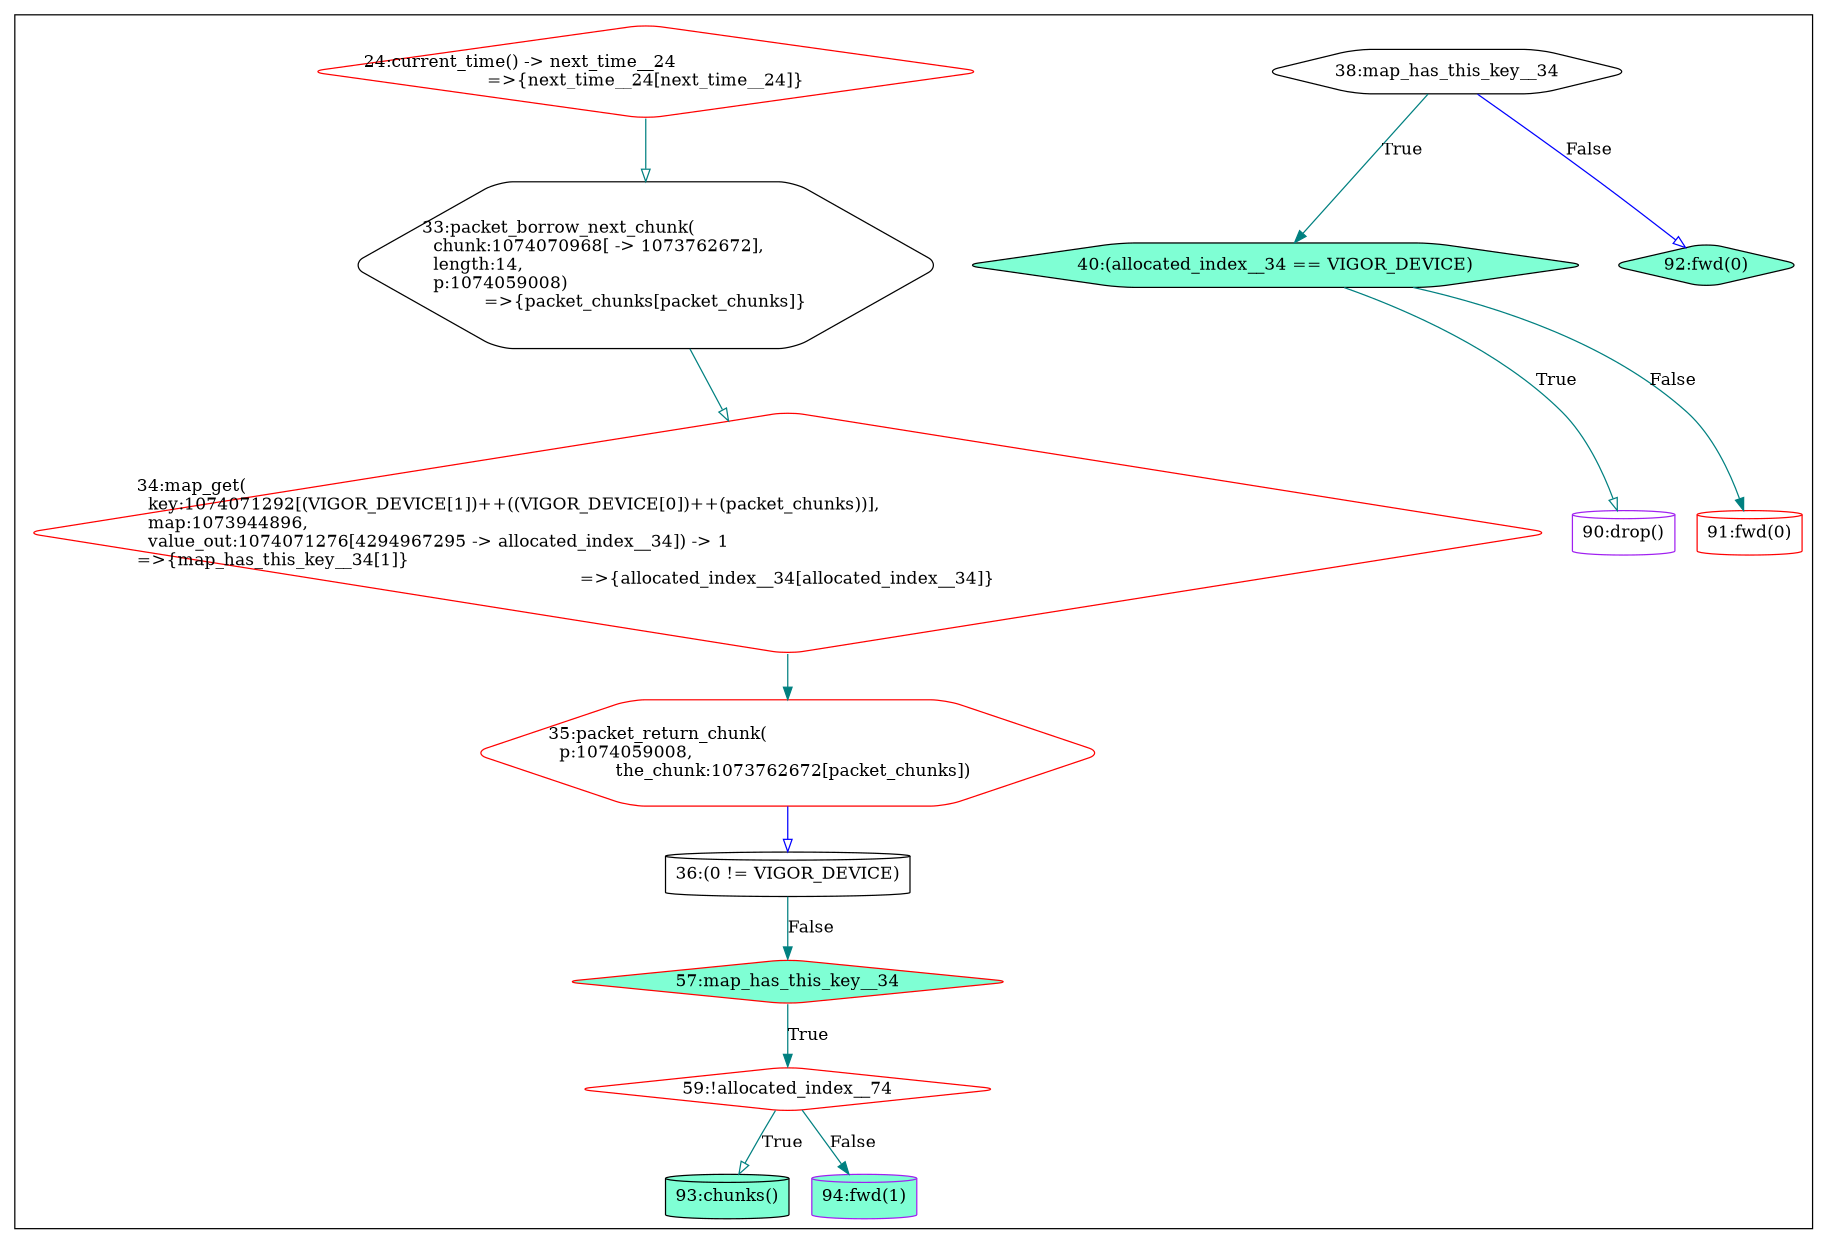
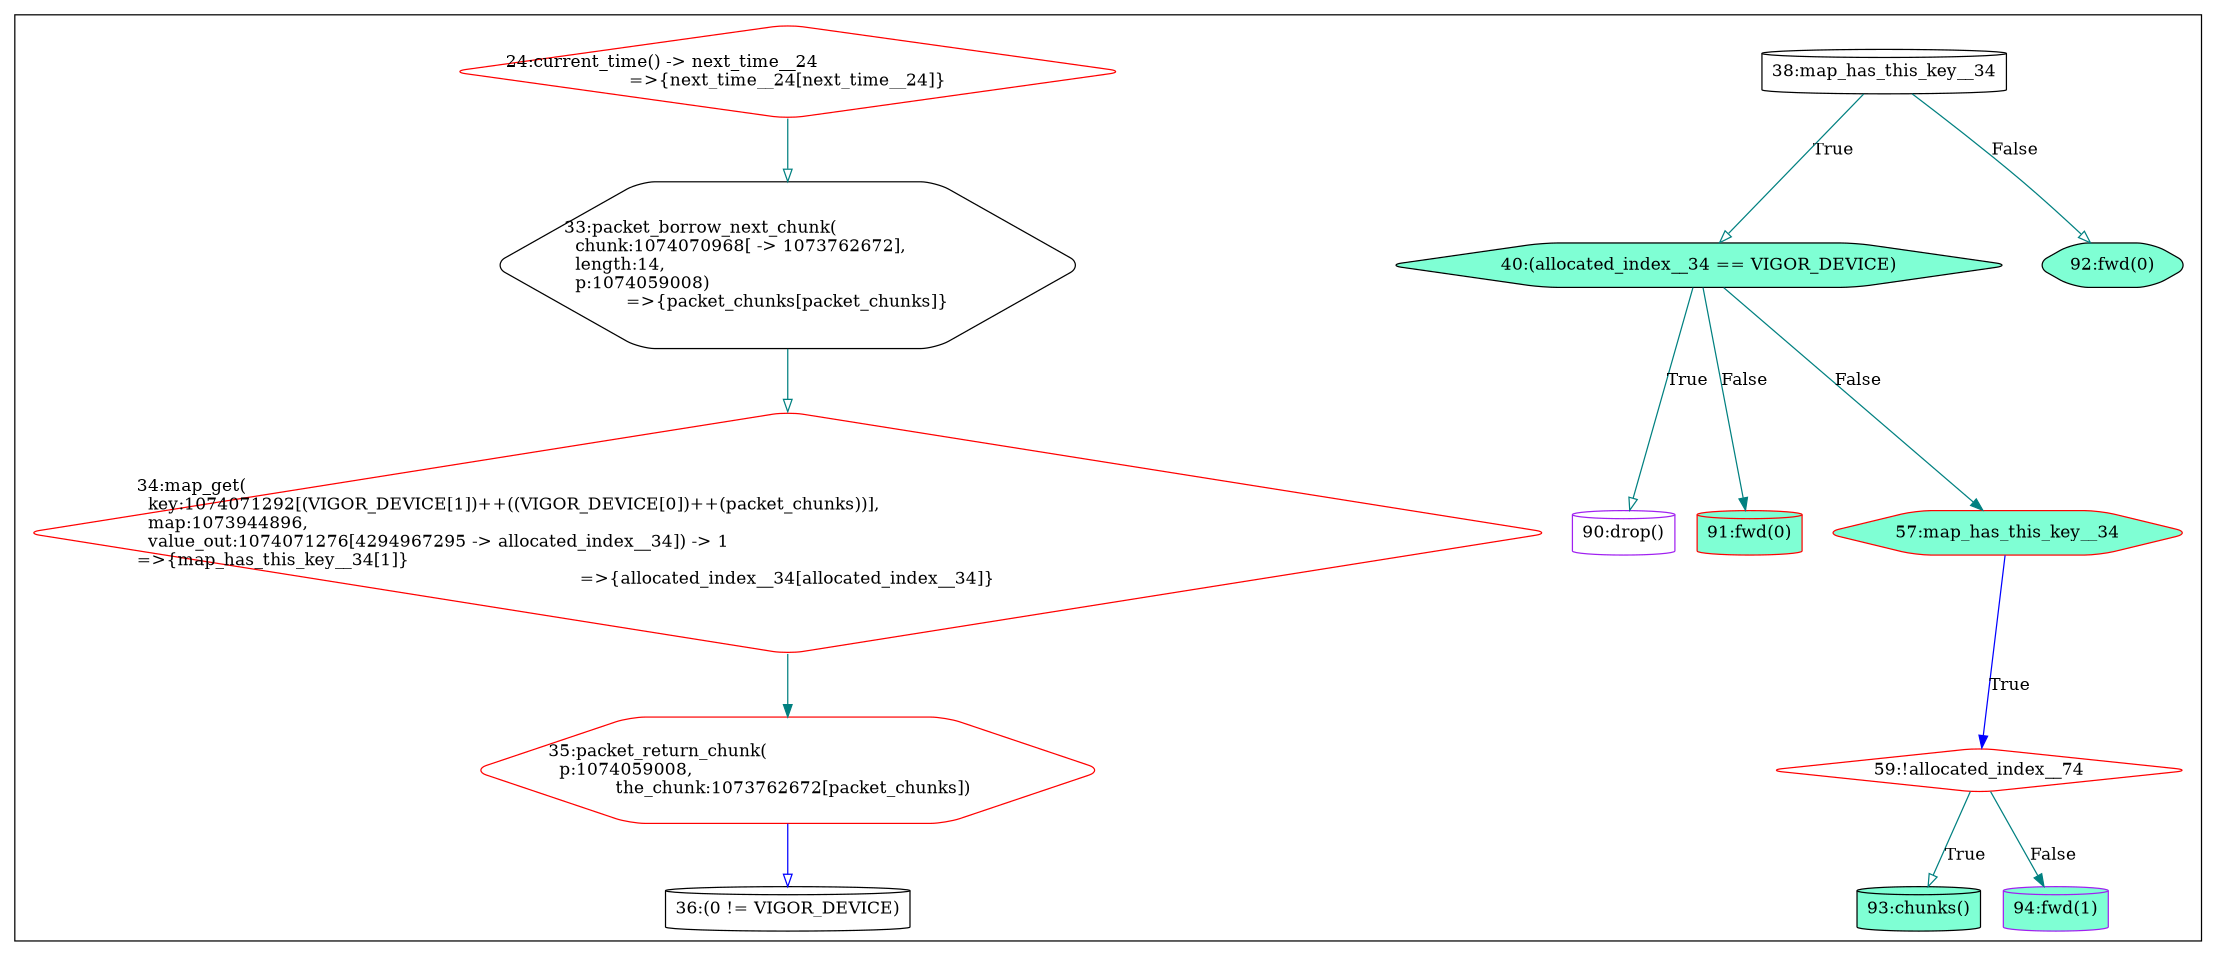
node "38:map_has_this_key__34": shape hexagon -> cylinder
edge "38:map_has_this_key__34" -> "40:(allocated_index__34 == VIGOR_DEVICE)": arrowhead normal -> onormal
edge "38:map_has_this_key__34" -> "92:fwd(0)": color blue -> teal
node "92:fwd(0)": shape diamond -> hexagon
node "91:fwd(0)": fillcolor white -> aquamarine
edge "36:(0 != VIGOR_DEVICE)" -> "57:map_has_this_key__34": now "40:(allocated_index__34 == VIGOR_DEVICE)" -> "57:map_has_this_key__34"
node "57:map_has_this_key__34": shape diamond -> hexagon
edge "57:map_has_this_key__34" -> "59:!allocated_index__74": color teal -> blue
